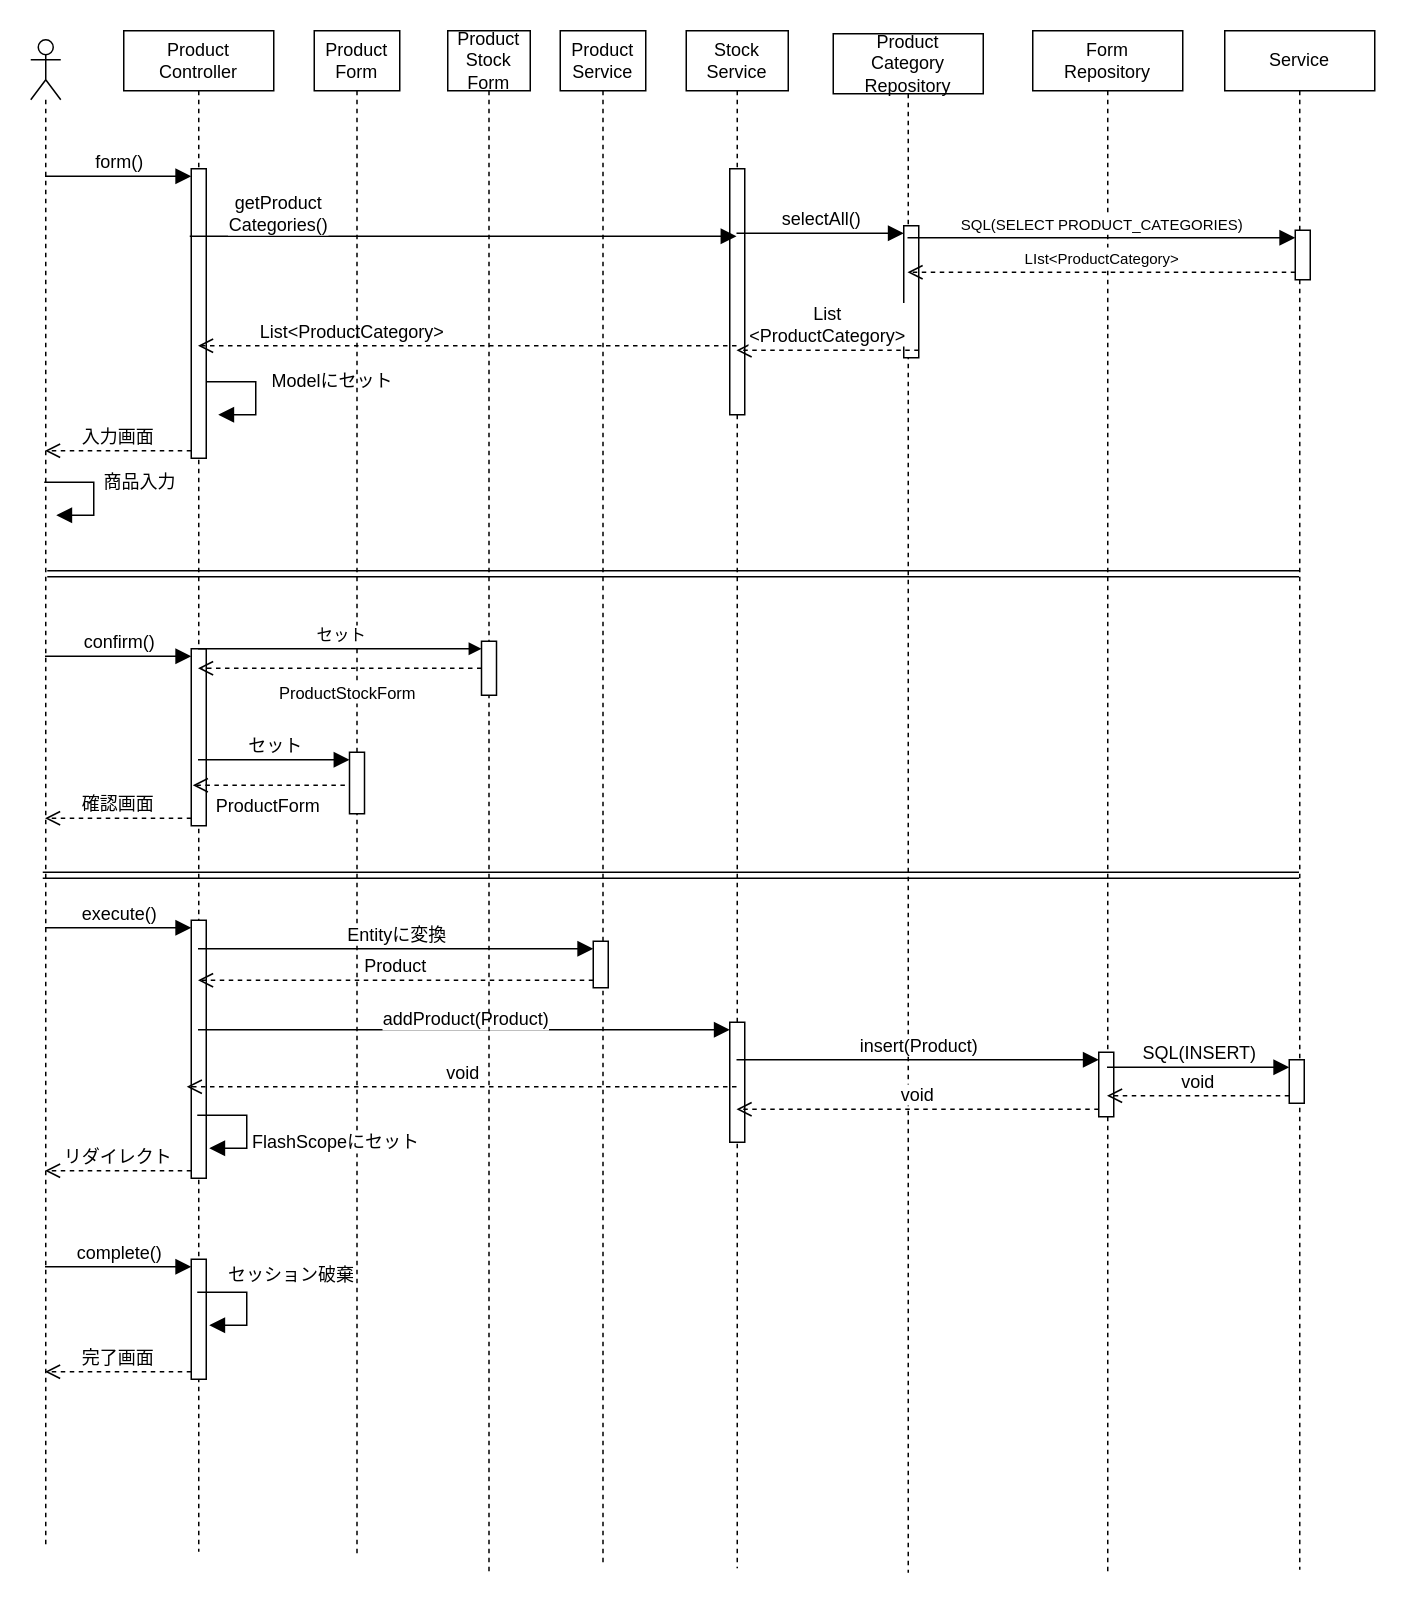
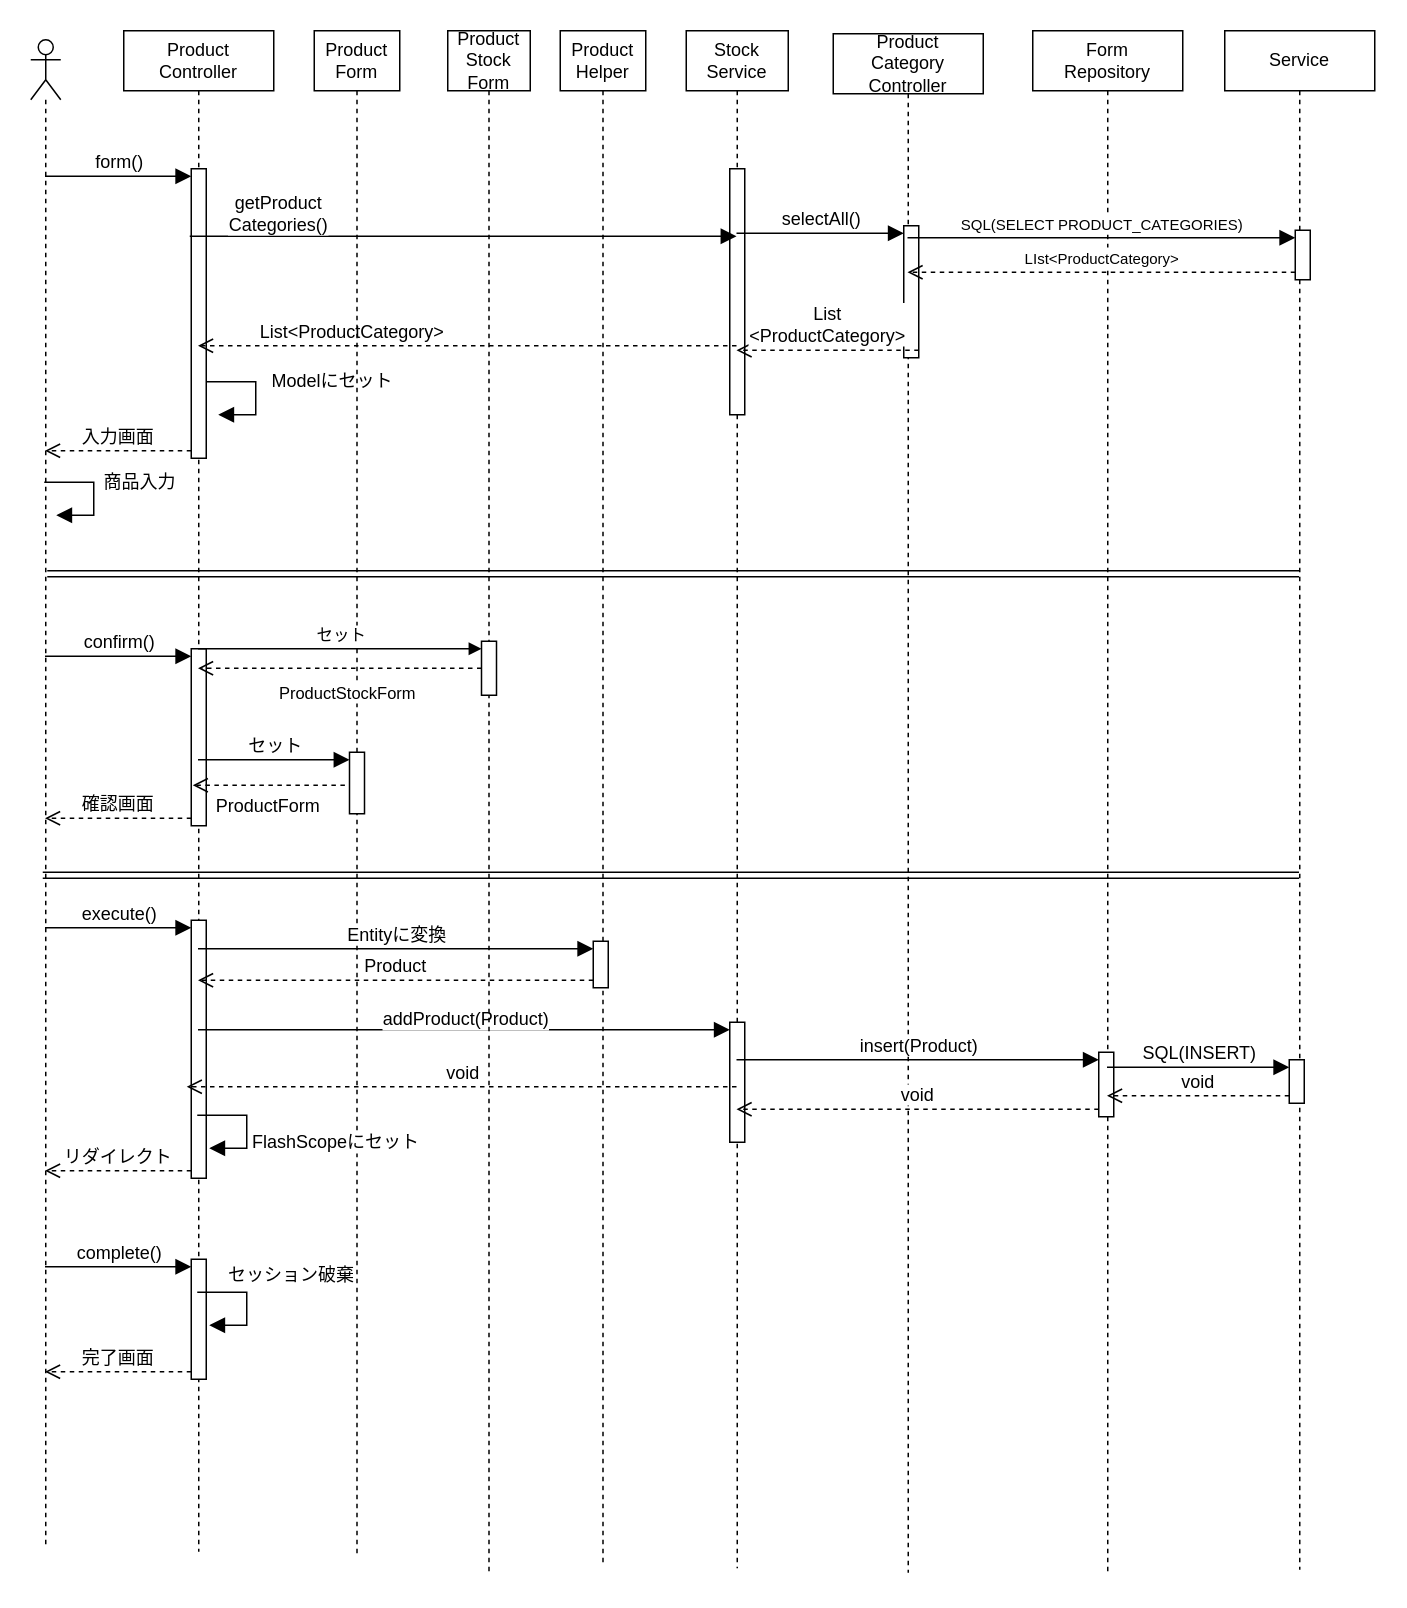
node "Product Service": label "Product Service" -> "Product Helper"
node "Product Category Repository": label "Product Category Repository" -> "Product Category Controller"
